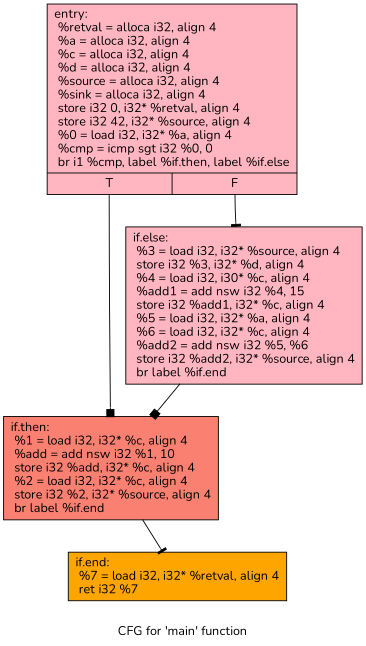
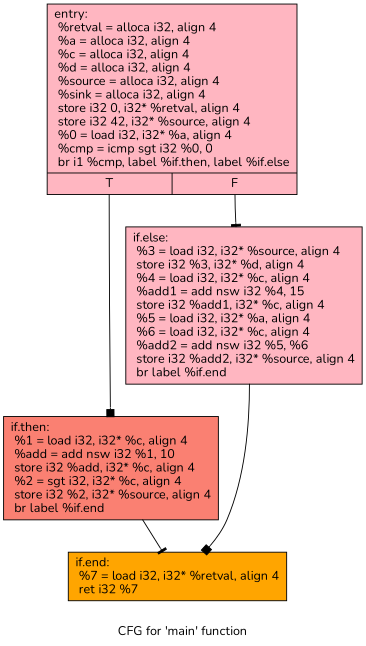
node "if.else:": text "%4 = load i32, i30* %c, align 4" -> "%4 = load i32, i32* %c, align 4"
edge "if.else:" -> "if.then:": now "if.else:" -> "if.end:"
node "if.then:": text "%2 = load i32, i32* %c, align 4" -> "%2 = sgt i32, i32* %c, align 4"
